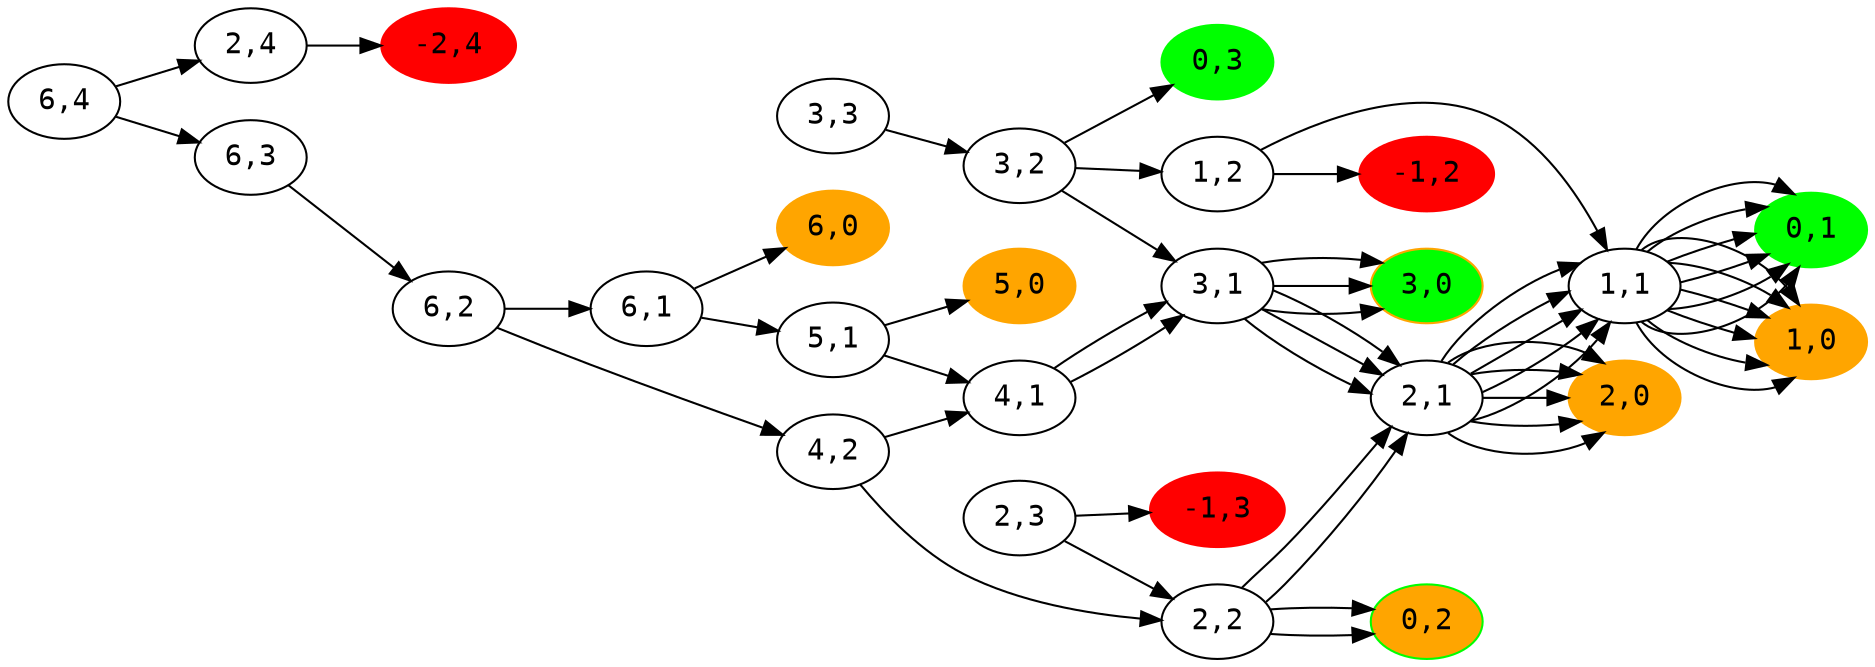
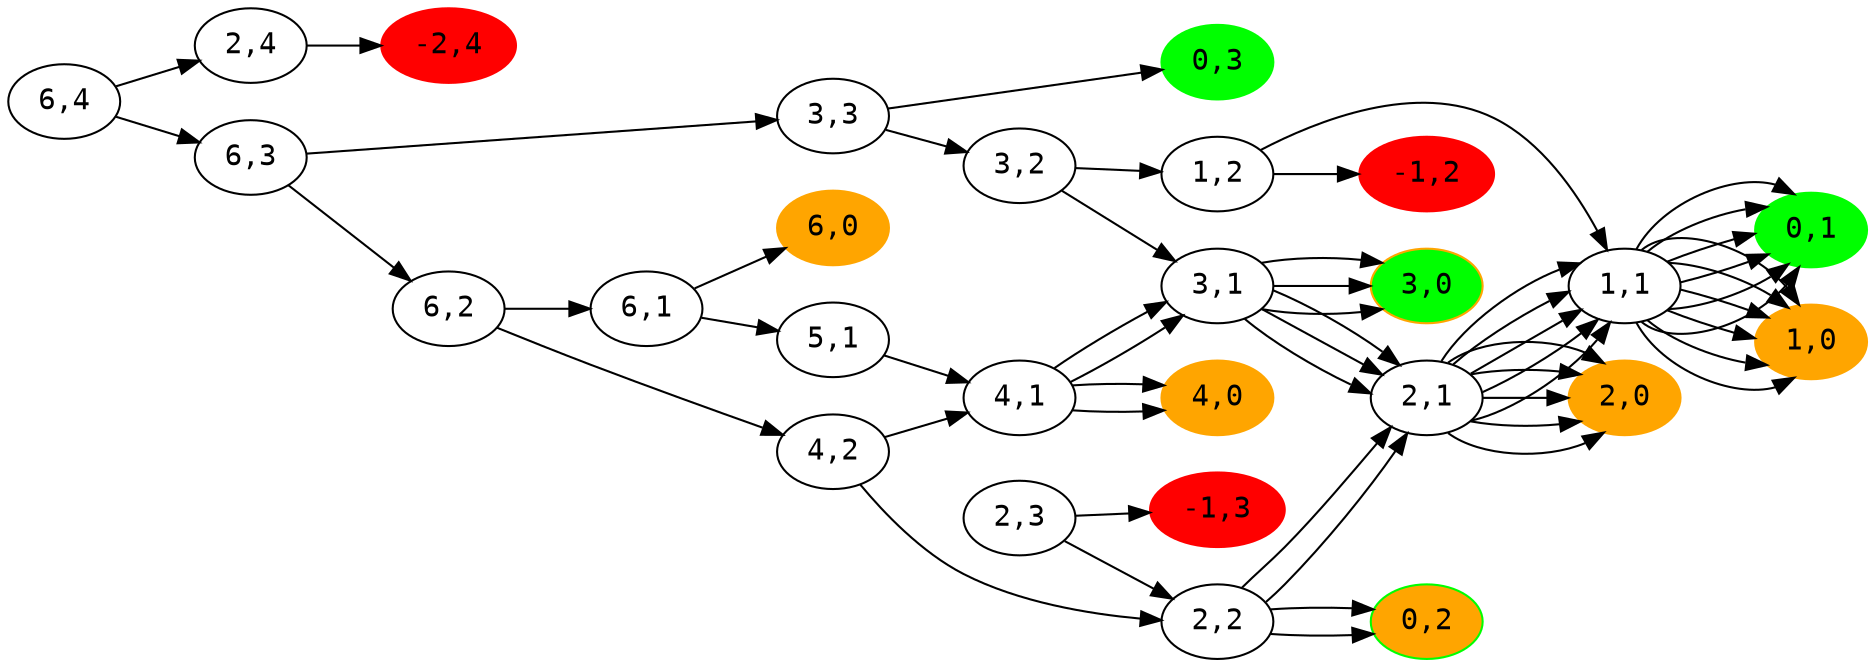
edge "3,2" -> "0,3": now "3,3" -> "0,3"
edge "6,3" -> "3,3": added
node "5,0": removed
node "4,0": added
